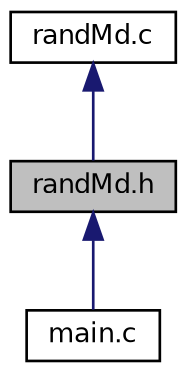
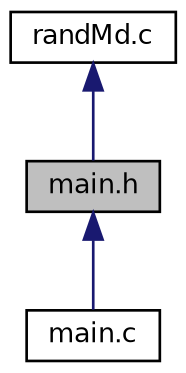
node "randMd.h": label "randMd.h" -> "main.h"
